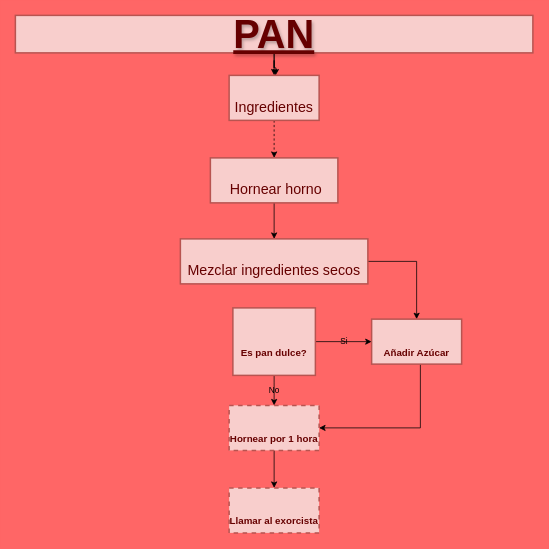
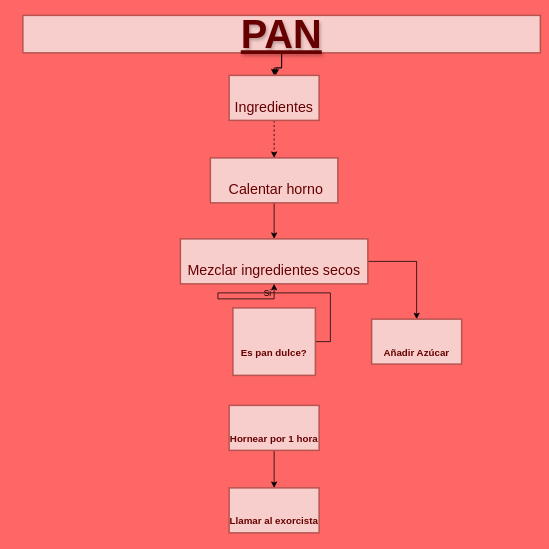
node "PAN": moved (274, 34) -> (282, 34)
node "Hornear horno": label "Hornear horno" -> "Calentar horno"
node "Mezclar ingredientes secos": shape rectangle -> rounded rectangle
edge "Es pan dulce?" -> "Añadir Azúcar": now "Es pan dulce?" -> "Mezclar ingredientes secos"
edge "Es pan dulce?" -> "Hornear por 1 hora": removed, label "No"
edge "Añadir Azúcar" -> "Hornear por 1 hora": removed
node "Hornear por 1 hora": style dashed -> solid
node "Llamar al exorcista": style dashed -> solid
